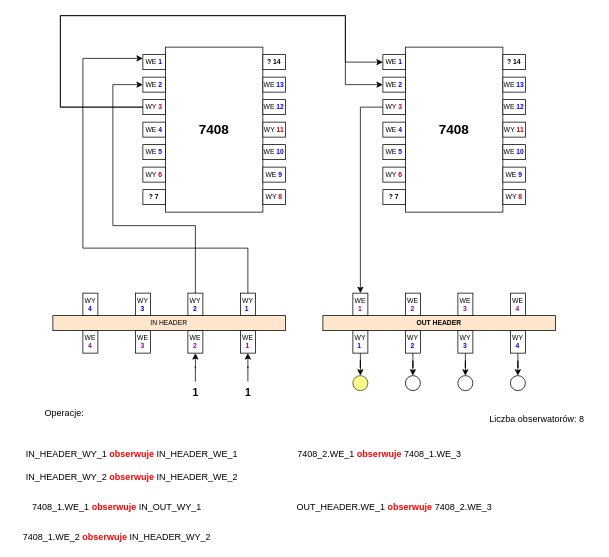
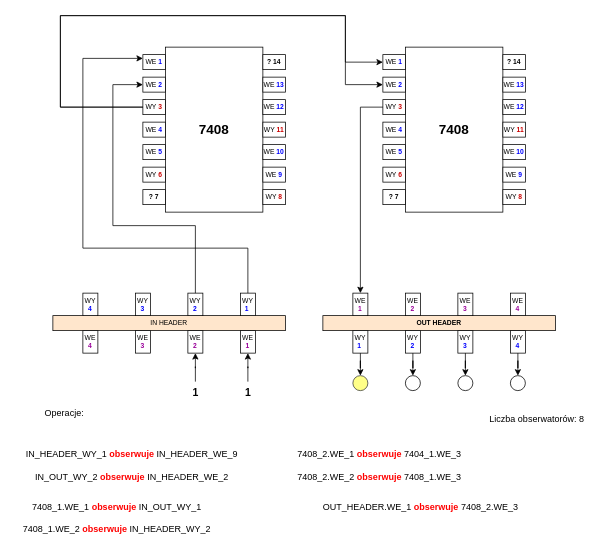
node "IN_HEADER_WY_1 obserwuje IN_HEADER_WE_1": label "IN_HEADER_WY_1 obserwuje IN_HEADER_WE_1" -> "IN_HEADER_WY_1 obserwuje IN_HEADER_WE_9"
node "7408_2.WE_1 obserwuje 7408_1.WE_3": label "7408_2.WE_1 obserwuje 7408_1.WE_3" -> "7408_2.WE_1 obserwuje 7404_1.WE_3"
node "IN_HEADER_WY_2 obserwuje IN_HEADER_WE_2": label "IN_HEADER_WY_2 obserwuje IN_HEADER_WE_2" -> "IN_OUT_WY_2 obserwuje IN_HEADER_WE_2"
node "7408_2.WE_2 obserwuje 7408_1.WE_3": added
node "OUT_HEADER.WE_1 obserwuje 7408_2.WE_3": moved (394, 507) -> (420, 507)
node "7408_1.WE_2 obserwuje IN_HEADER_WY_2": moved (117, 537) -> (117, 529)
